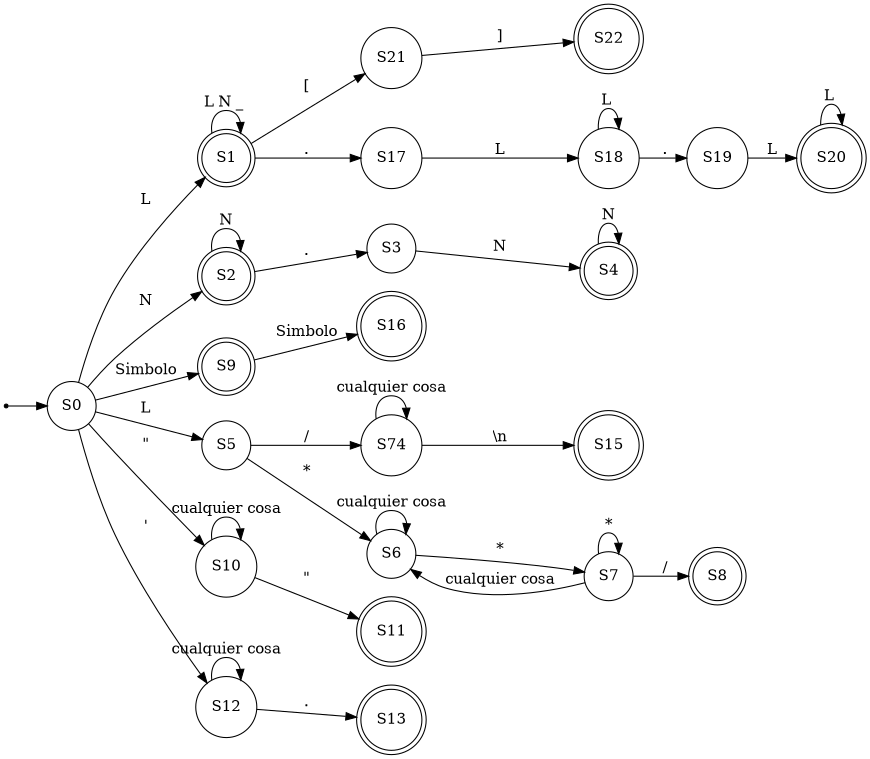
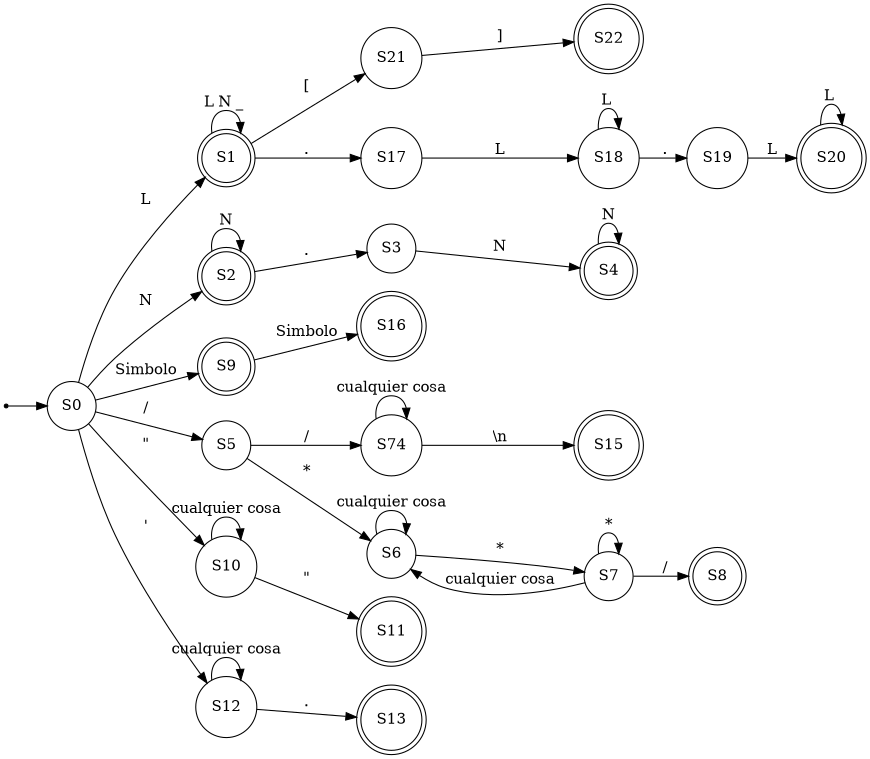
edge "S0" -> "S5": label "L" -> "/"
